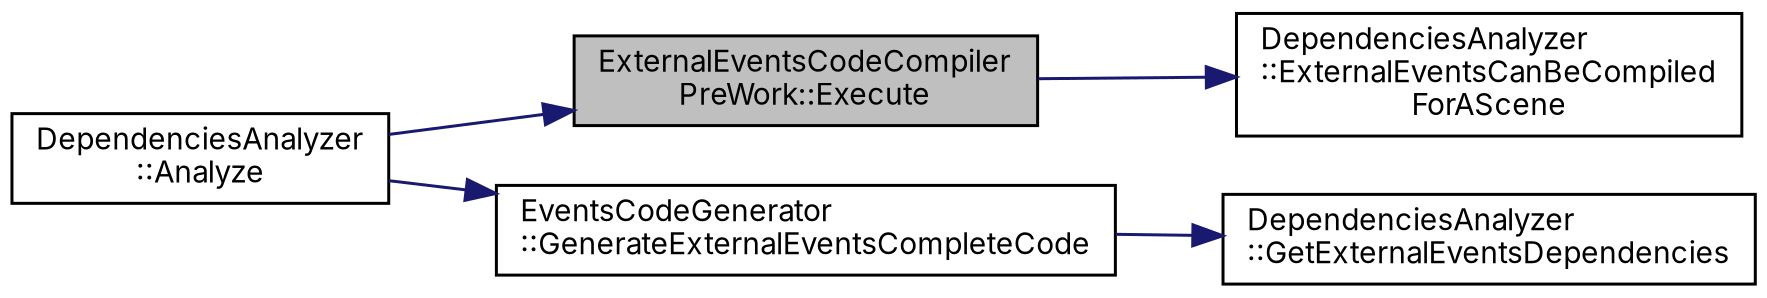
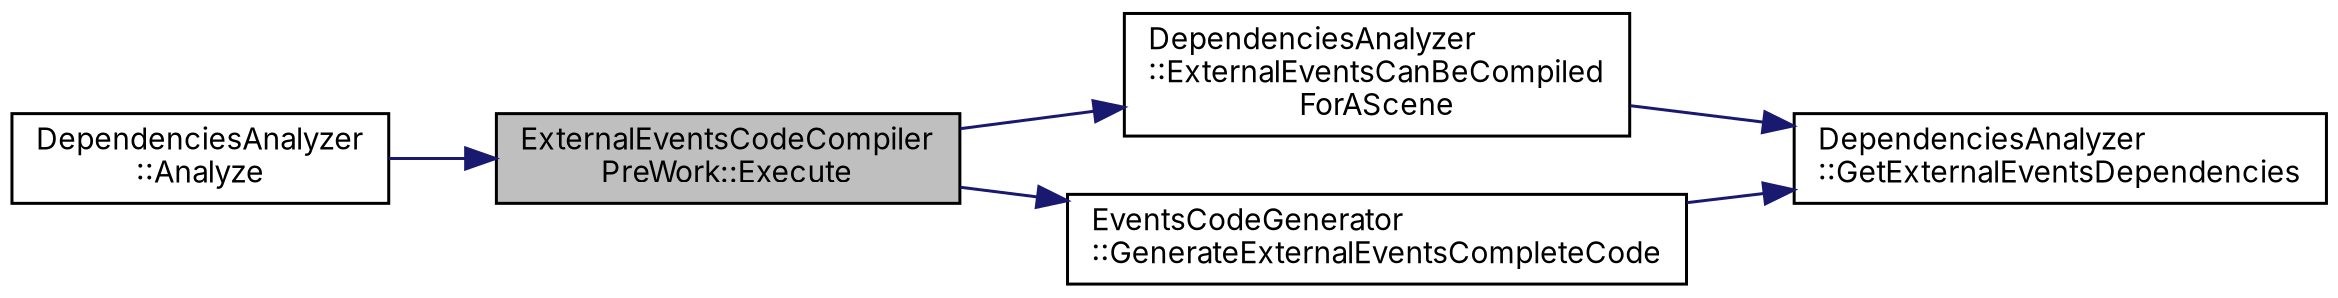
edge "DependenciesAnalyzer ::ExternalEventsCanBeCompiled ForAScene" -> "DependenciesAnalyzer ::GetExternalEventsDependencies": added
edge "DependenciesAnalyzer ::Analyze" -> "EventsCodeGenerator ::GenerateExternalEventsCompleteCode": now "ExternalEventsCodeCompiler PreWork::Execute" -> "EventsCodeGenerator ::GenerateExternalEventsCompleteCode"
